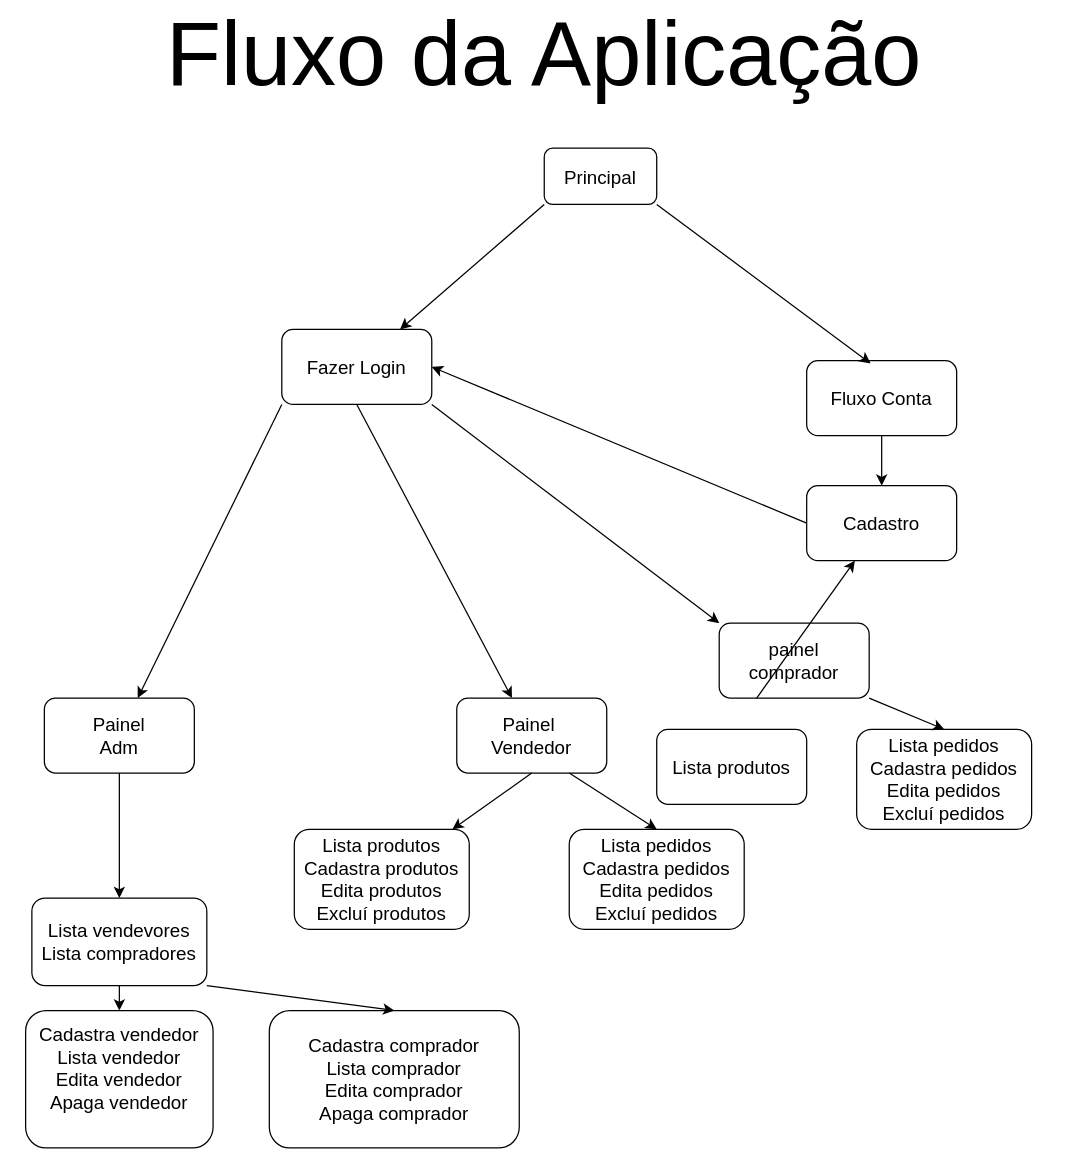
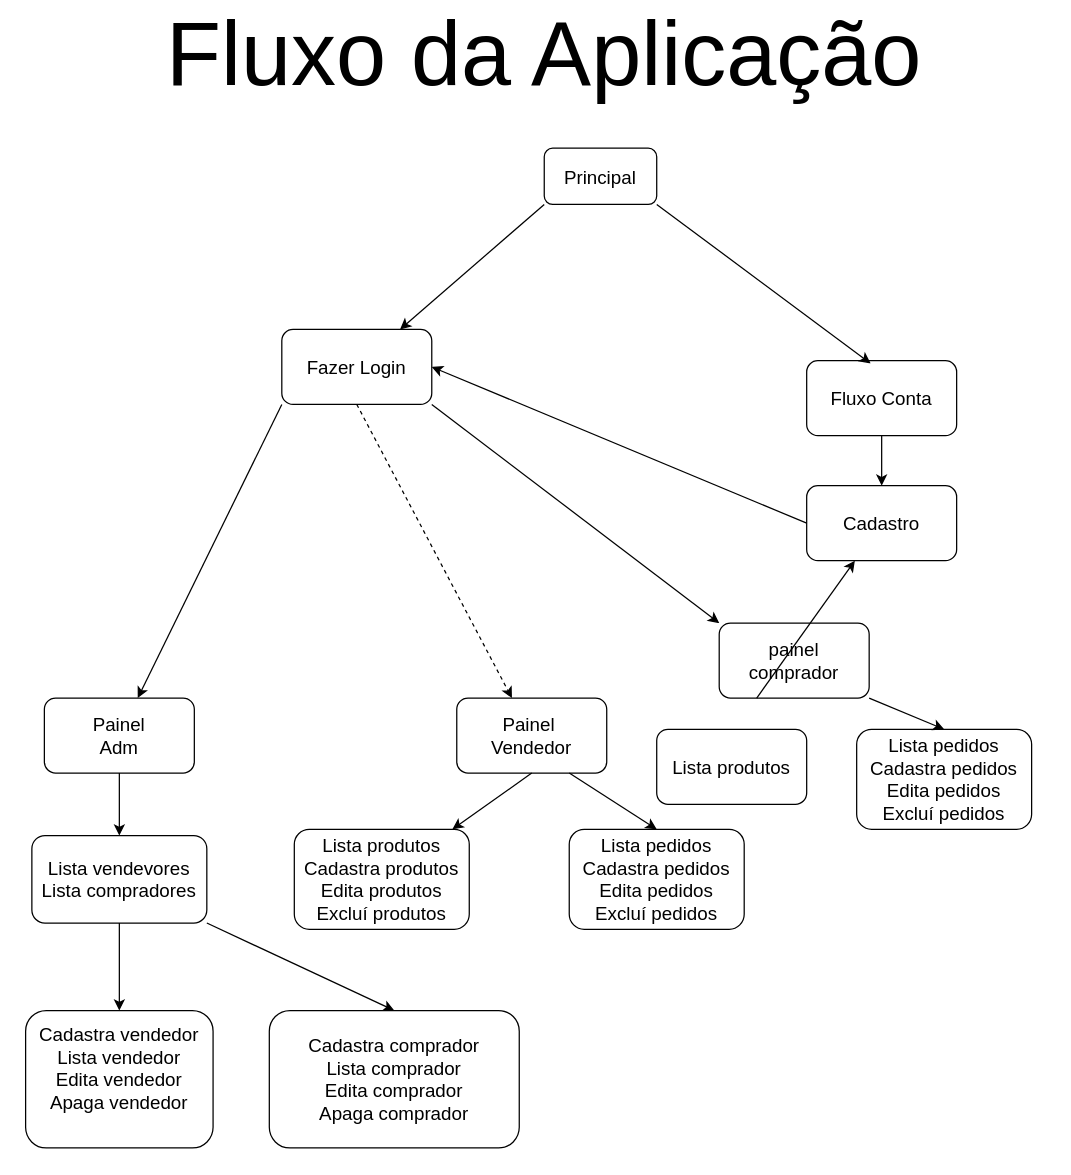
edge "Fazer Login" -> "Painel Vendedor": style solid -> dashed
node "Lista vendevores Lista compradores": moved (119, 942) -> (119, 879)
